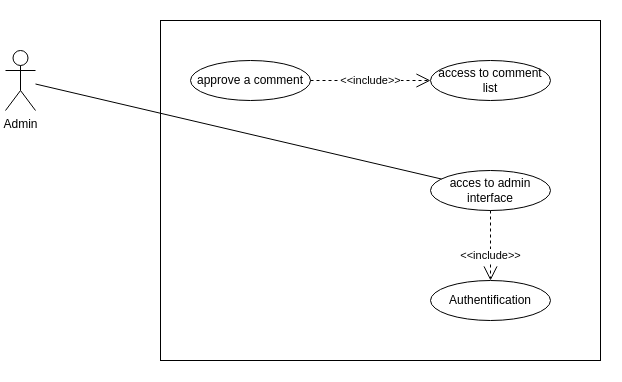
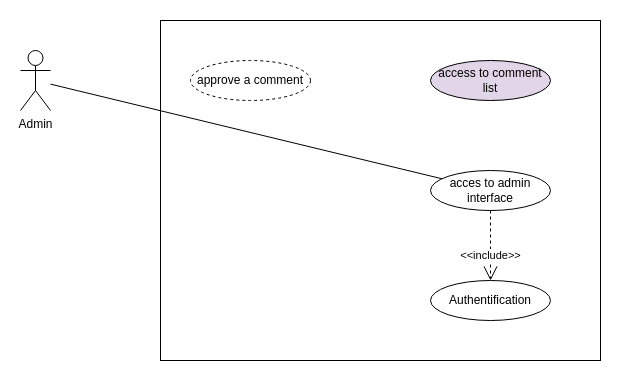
node "Admin": moved (21, 81) -> (36, 81)
node "approve a comment": style solid -> dashed
edge "approve a comment" -> "access to comment list": removed, label "<<include>>"
node "access to comment list": fillcolor #ffffff -> #e1d5e7
